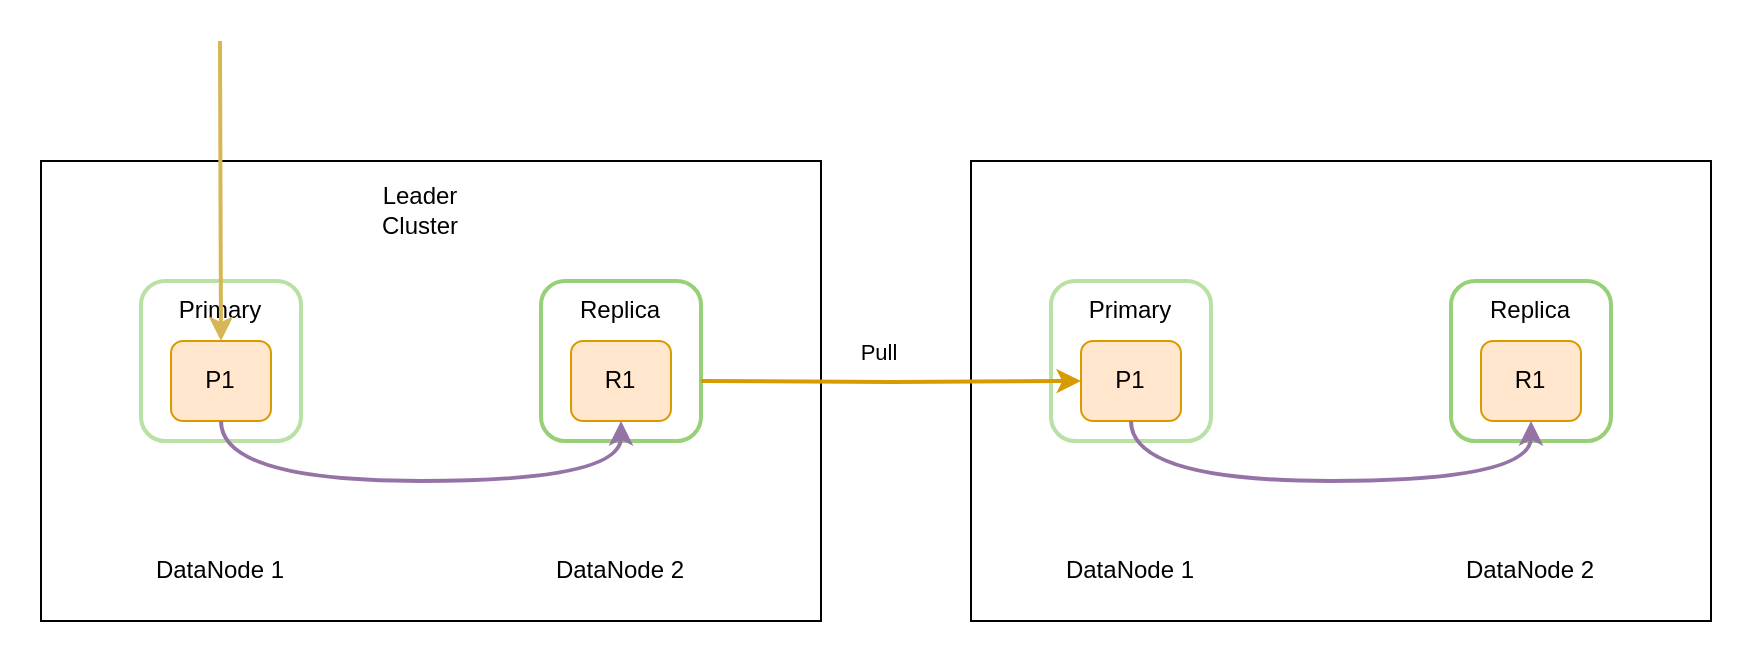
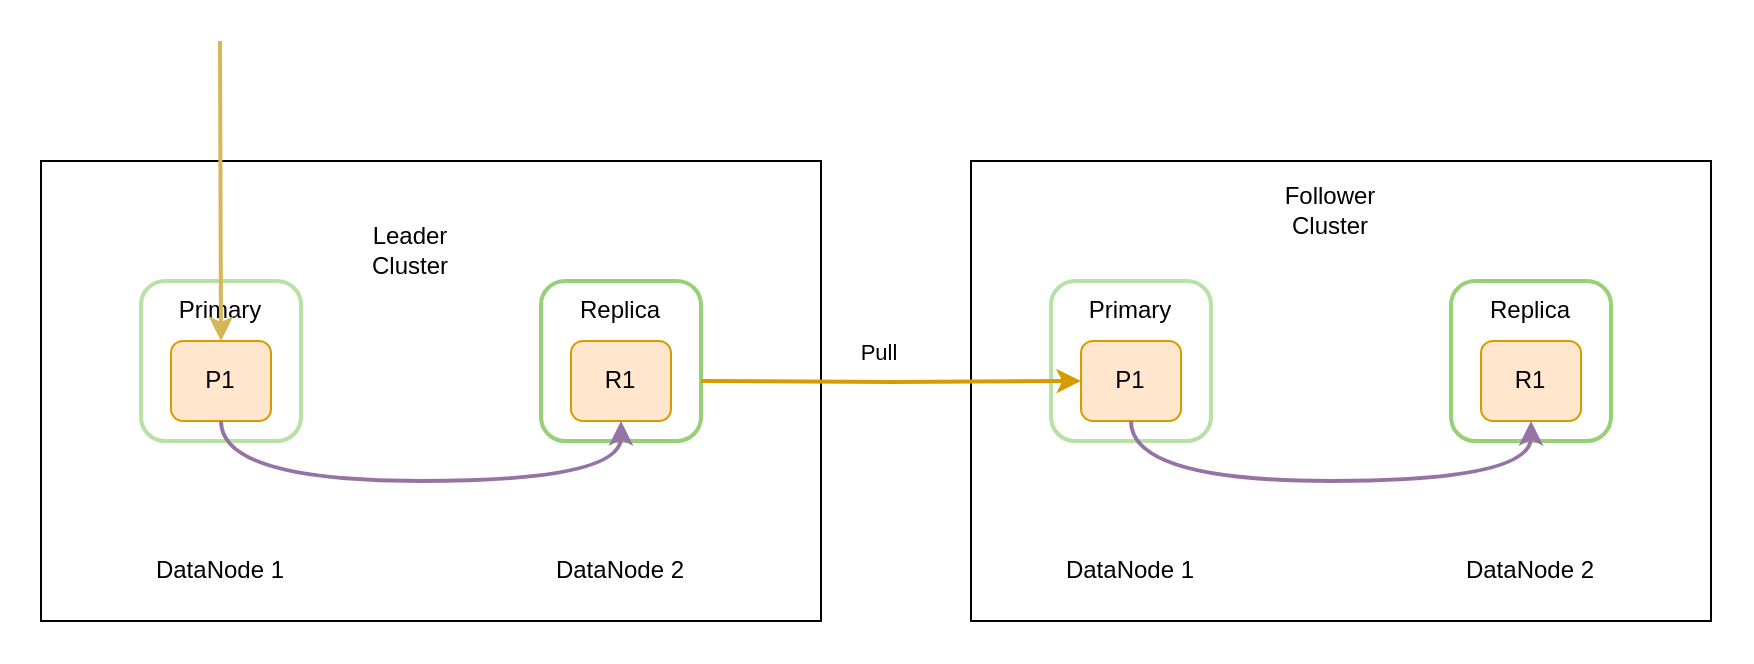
node "Leader Cluster": moved (421, 211) -> (411, 251)
node "Follower Cluster": added
